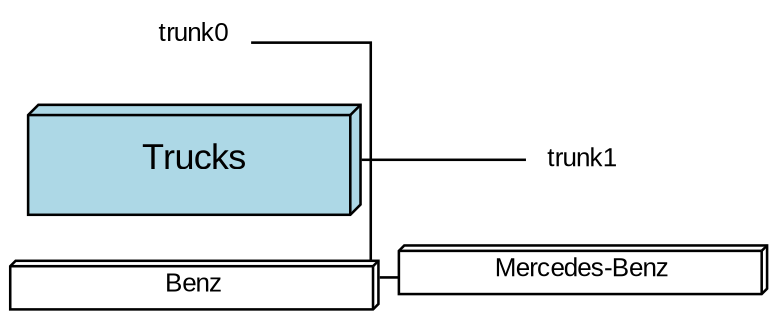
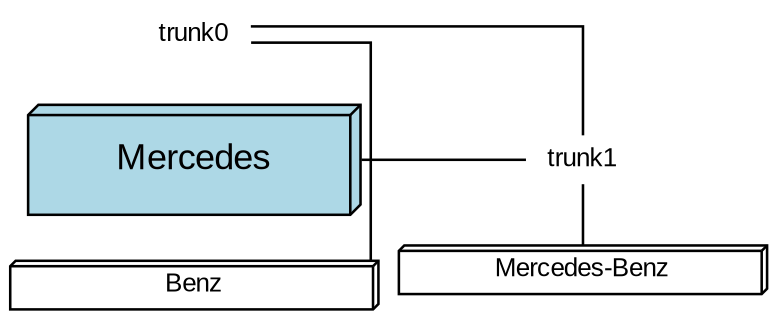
edge "trunk0" -- "trunk1": added
node "Trucks": label "Trucks" -> "Mercedes"
edge "Mercedes-Benz" -- "Benz": now "Mercedes-Benz" -- "trunk1"
